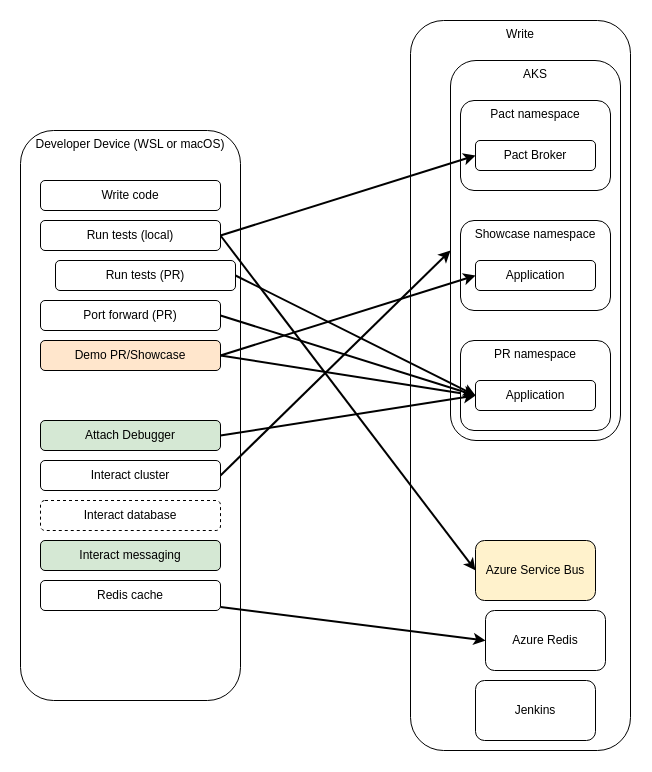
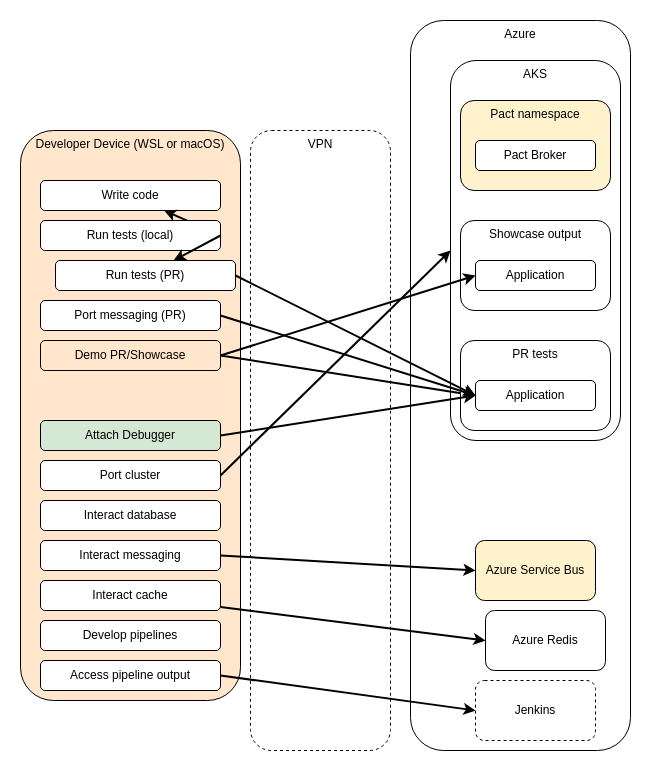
node "Write": label "Write" -> "Azure"
node "Pact namespace": fillcolor #ffffff -> #fff2cc
edge "Run tests (local)" -> "Pact Broker": now "Run tests (local)" -> "Run tests (PR)"
node "Showcase namespace": label "Showcase namespace" -> "Showcase output"
node "Port forward (PR)": label "Port forward (PR)" -> "Port messaging (PR)"
node "PR namespace": label "PR namespace" -> "PR tests"
edge "Run tests (local)" -> "Azure Service Bus": now "Run tests (local)" -> "Write code"
node "Developer Device (WSL or macOS)": fillcolor #ffffff -> #ffe6cc
node "VPN": added
node "Interact cluster": label "Interact cluster" -> "Port cluster"
node "Interact database": style dashed -> solid
node "Interact messaging": fillcolor #d5e8d4 -> #ffffff
edge "Interact messaging" -> "Azure Service Bus": added
node "Redis cache": label "Redis cache" -> "Interact cache"
node "Develop pipelines": added
node "Access pipeline output": added
edge "Access pipeline output" -> "Jenkins": added
node "Jenkins": style solid -> dashed
